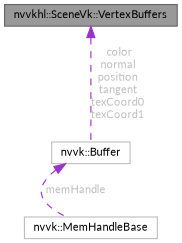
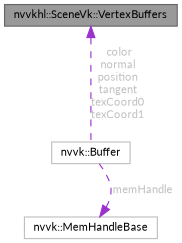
edge "nvvk::MemHandleBase" -> "nvvk::Buffer": reversed
